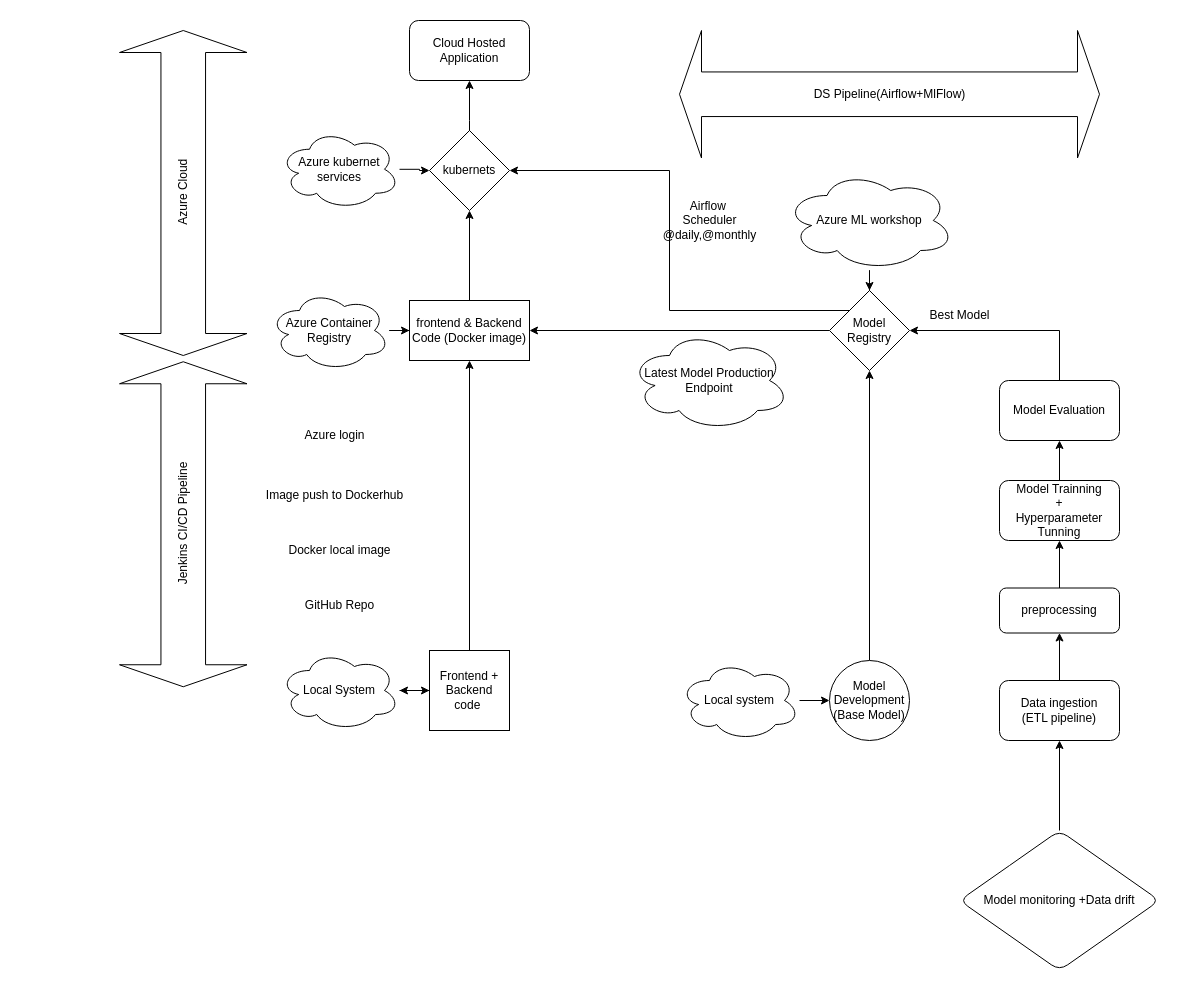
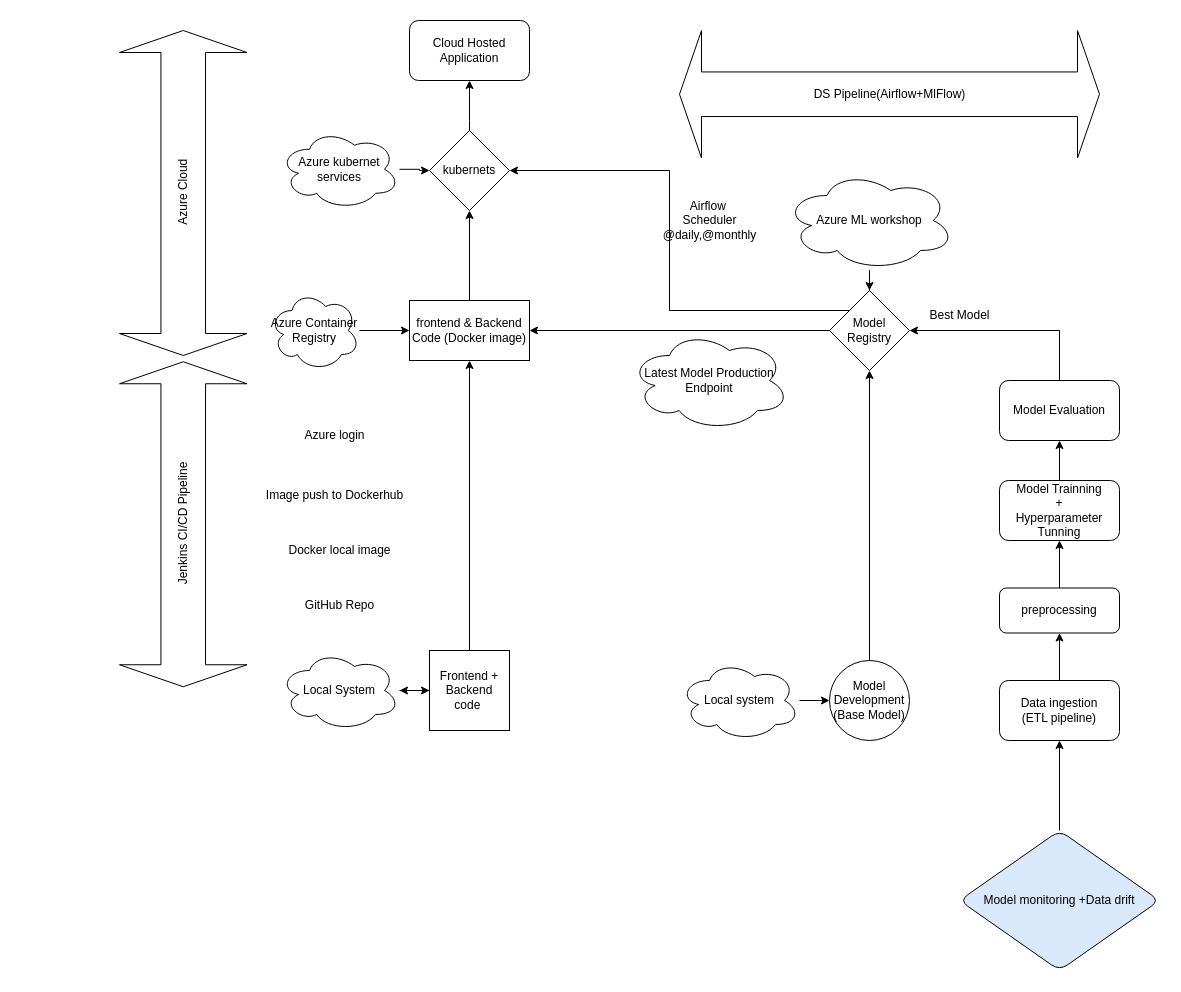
node "Azure Container Registry": size 120x80 -> 90x80
node "Model monitoring +Data drift": fillcolor #ffffff -> #dae8fc
